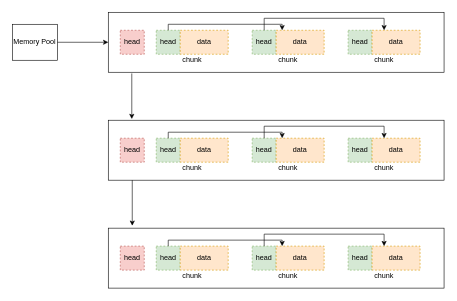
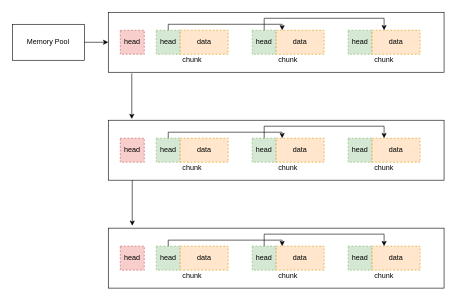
node "Memory Pool": size 45x36 -> 72x36
